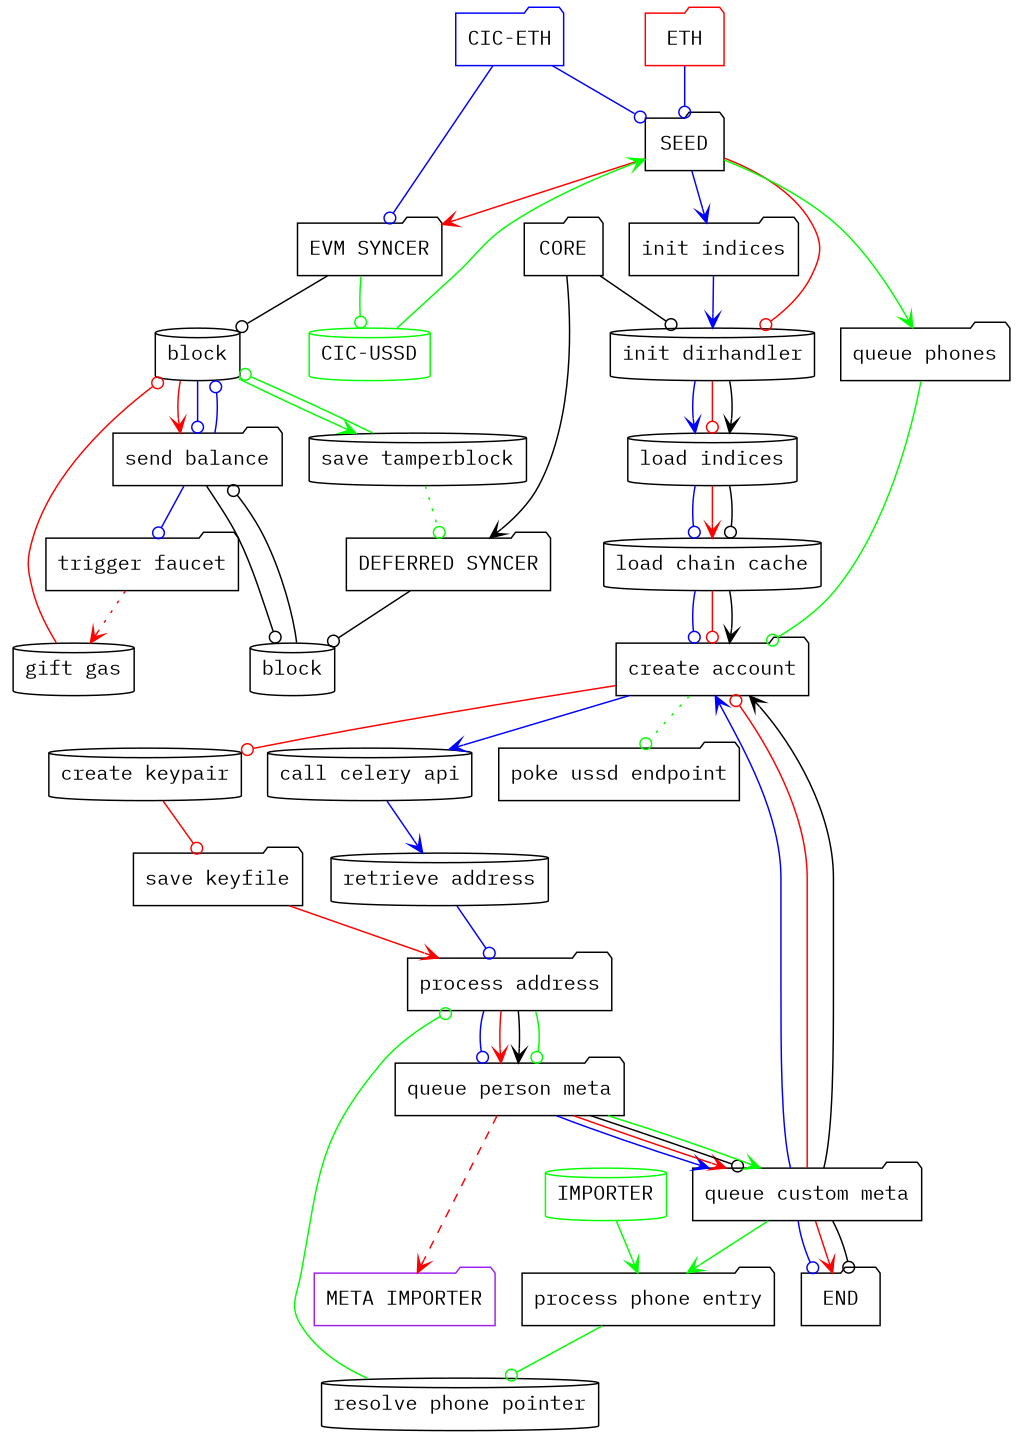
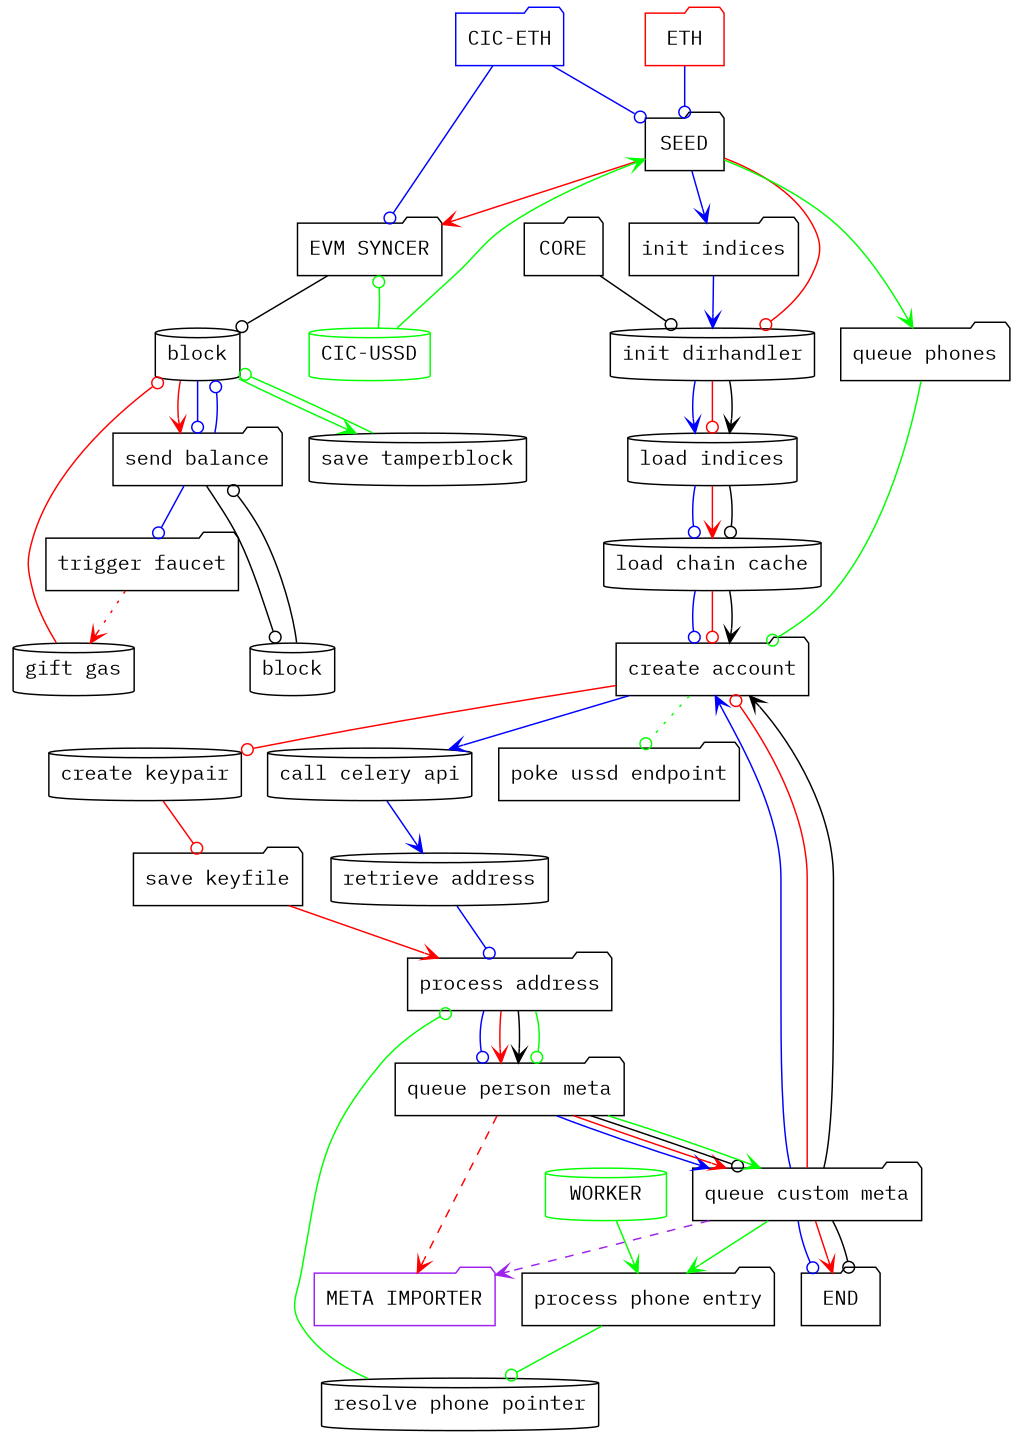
edge "EVM SYNCER" -> "CIC-USSD": reversed
node "DEFERRED SYNCER": removed
node "IMPORTER": label "IMPORTER" -> "WORKER"
edge "queue custom meta" -> "META IMPORTER": added
